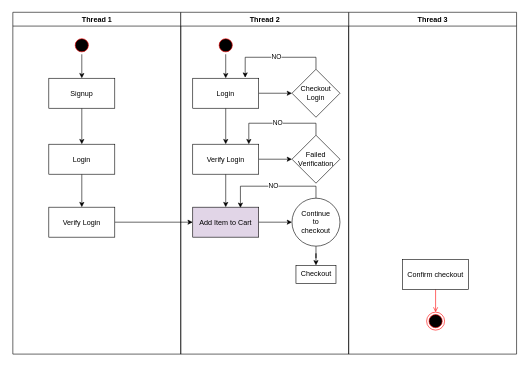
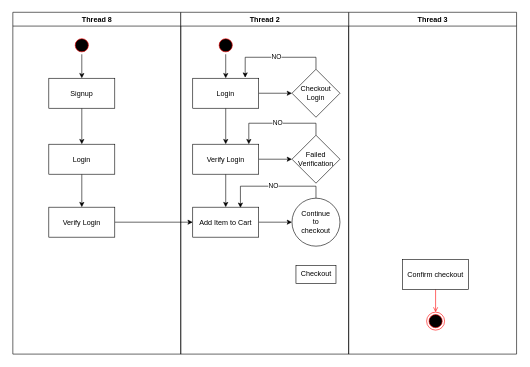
node "Thread 1": label "Thread 1" -> "Thread 8"
node "Add Item to Cart": fillcolor #e1d5e7 -> #ffffff
edge "Continue to checkout" -> "Checkout": removed
